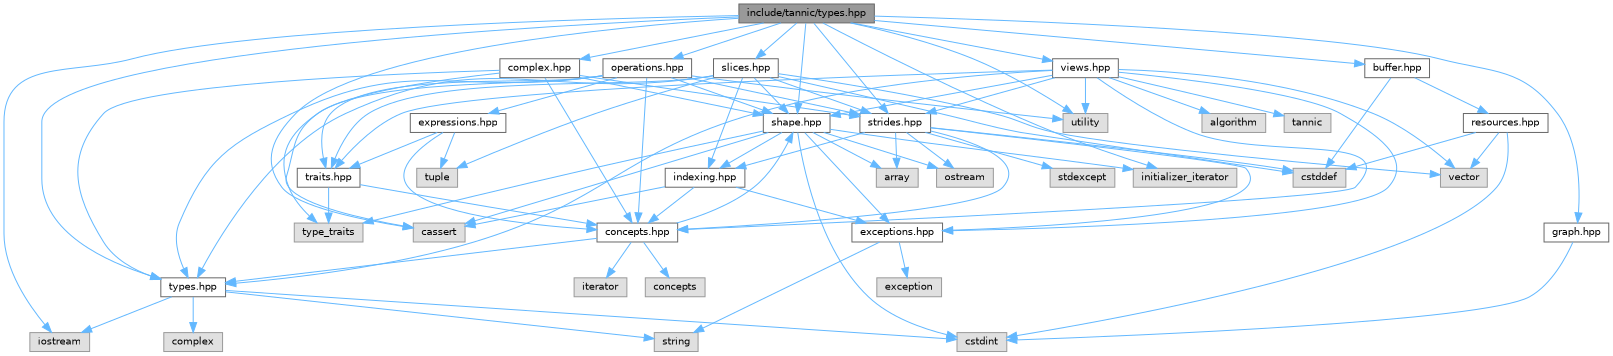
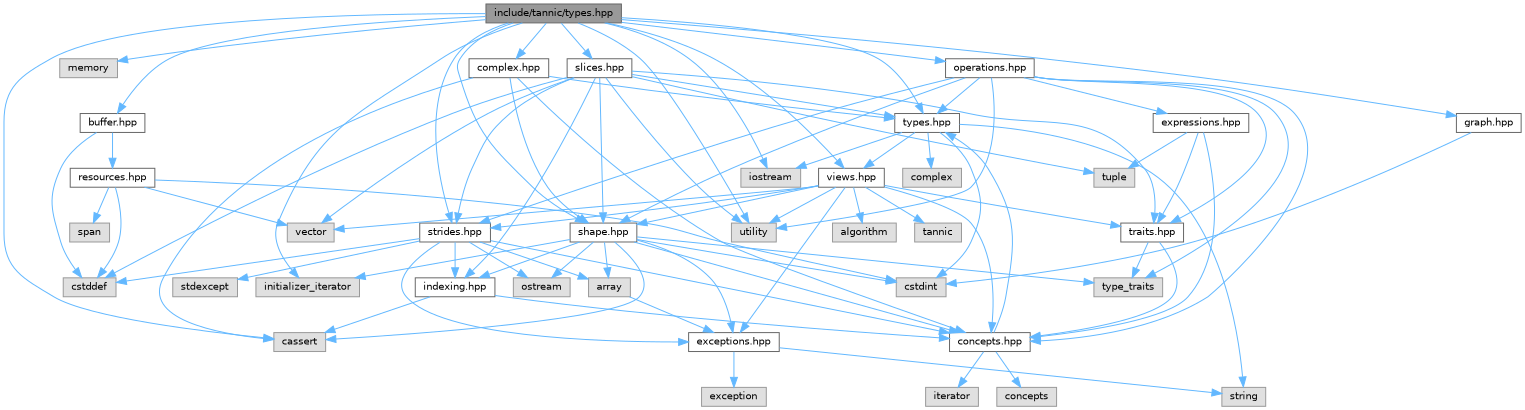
node "memory": added
edge "complex.hpp" -> "strides.hpp": removed
edge "views.hpp" -> "types.hpp": reversed
edge "slices.hpp" -> "utility": added
edge "concepts.hpp" -> "shape.hpp": reversed
edge "indexing.hpp" -> "exceptions.hpp": now "array" -> "exceptions.hpp"
node "span": added
